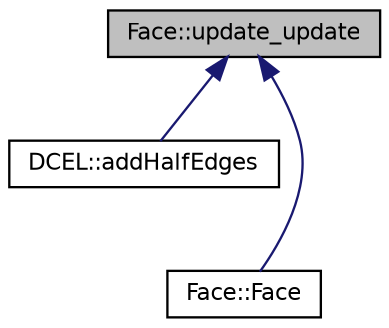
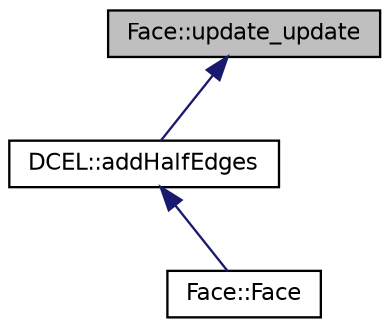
edge "Face::Face" -> "Face::update_update": now "Face::Face" -> "DCEL::addHalfEdges"
